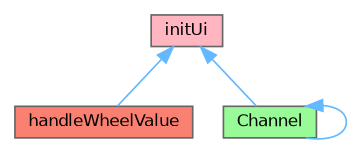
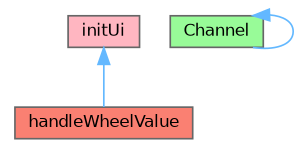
edge "Channel" -> "initUi": removed
